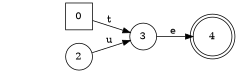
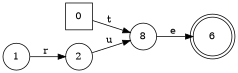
node "3": label "3" -> "8"
node "4": label "4" -> "6"
node "1": added
